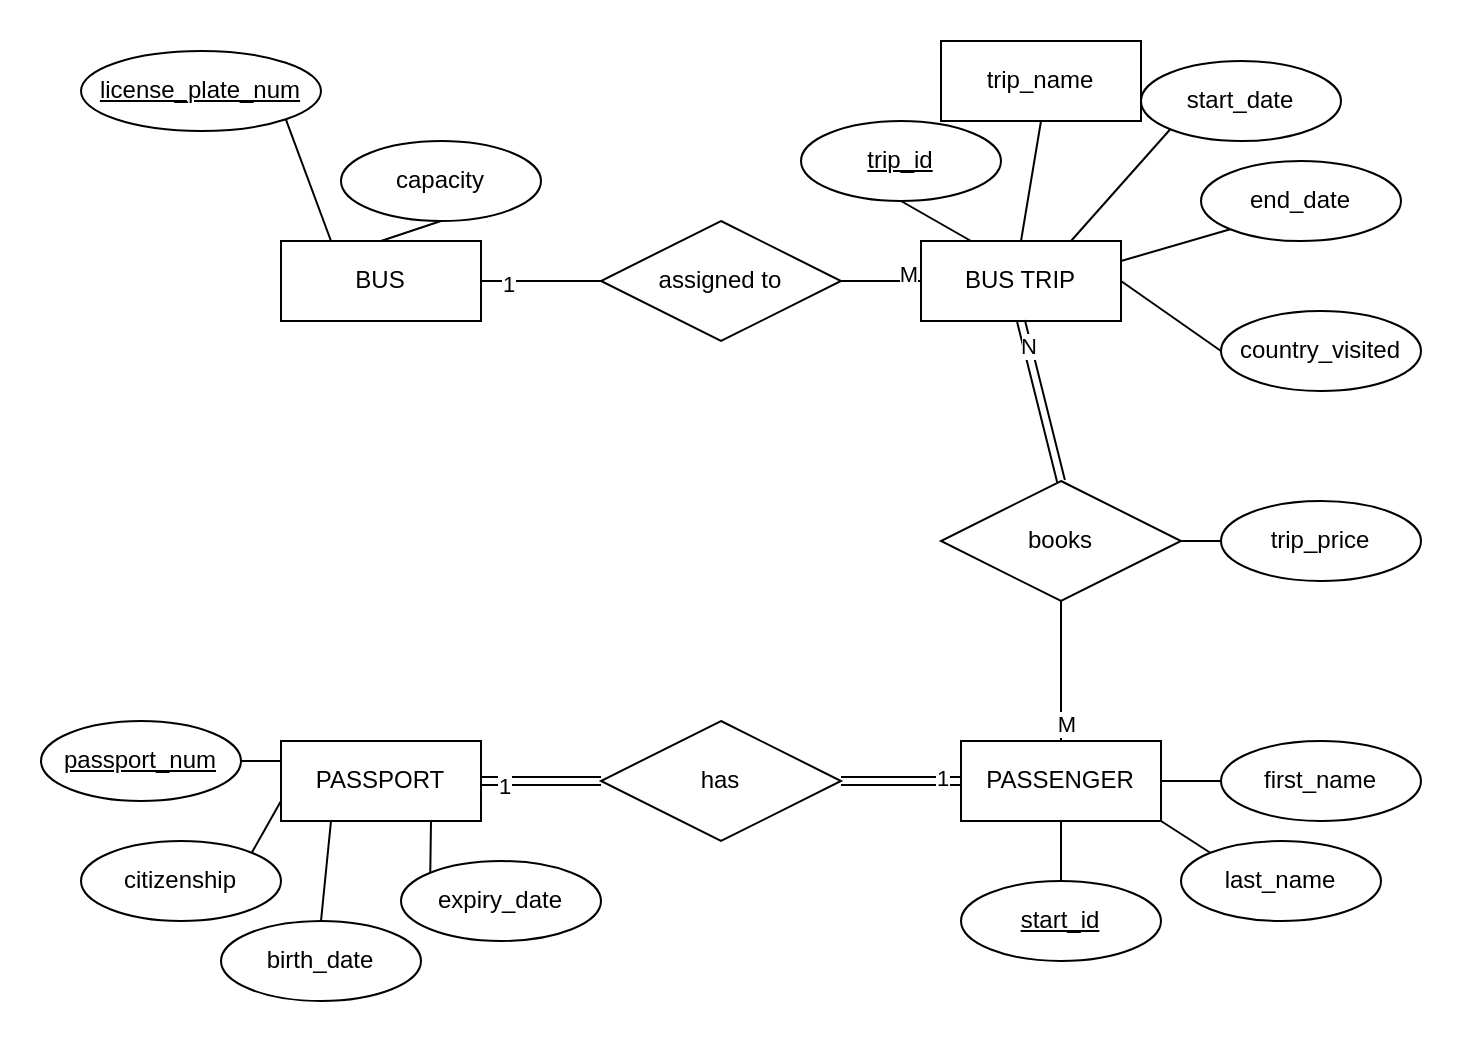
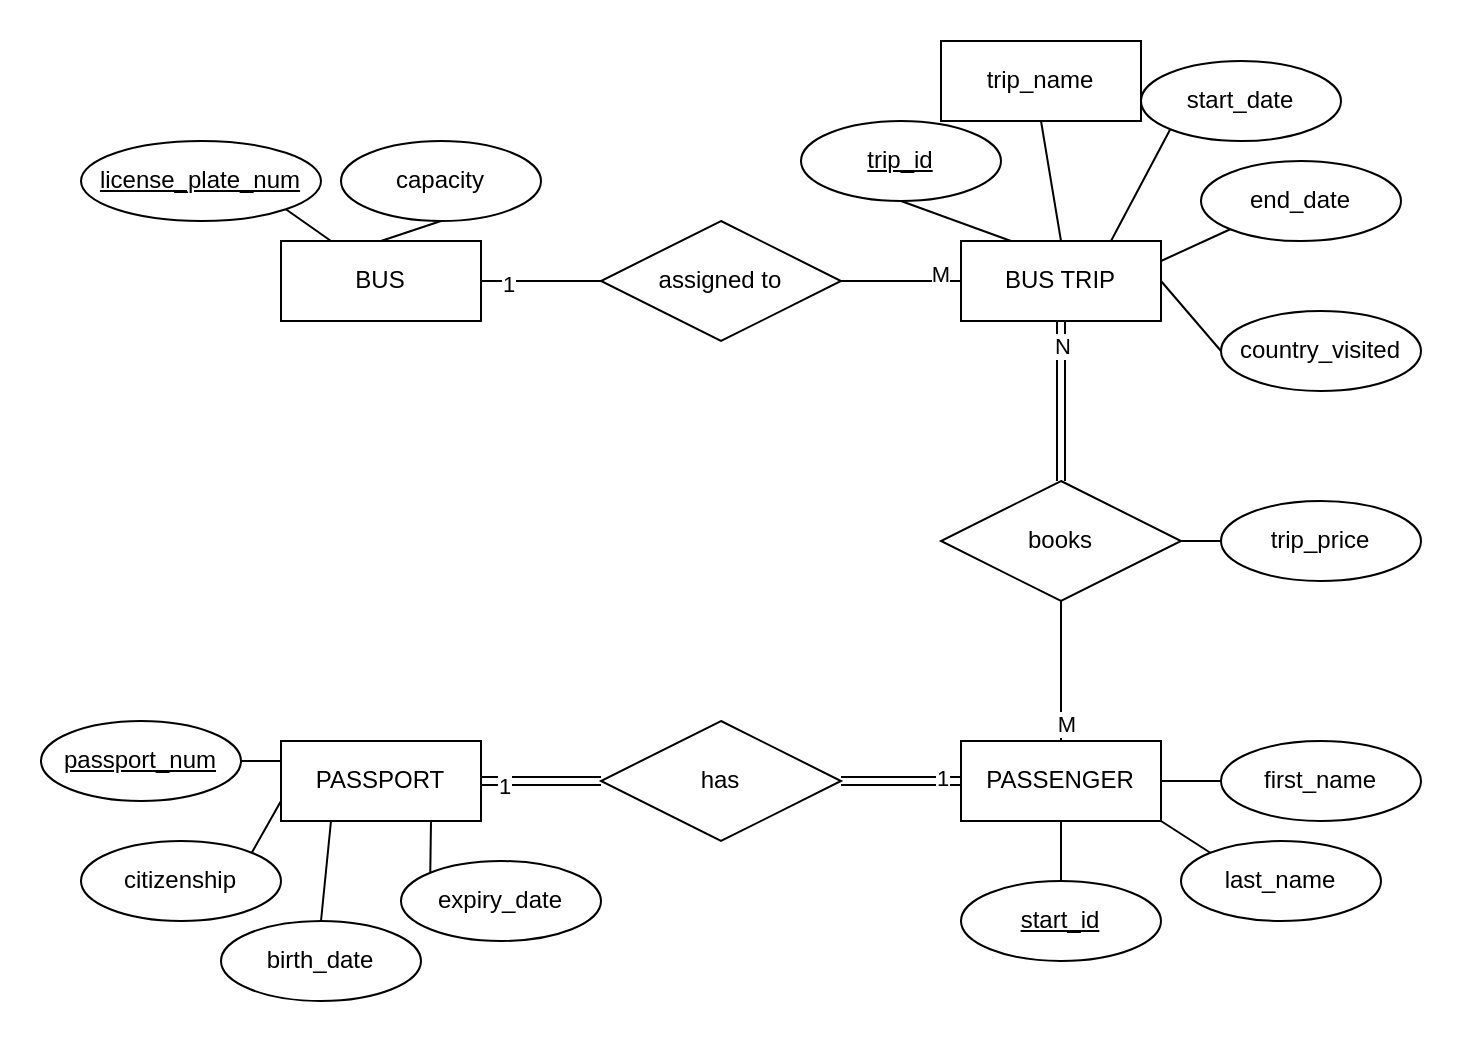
node "license_plate_num": moved (201, 91) -> (201, 181)
node "BUS TRIP": moved (1021, 281) -> (1061, 281)
